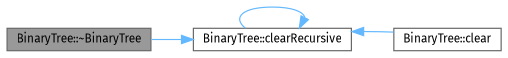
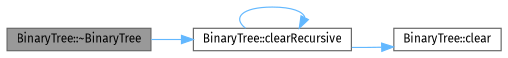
edge "BinaryTree::clear" -> "BinaryTree::clearRecursive": reversed
